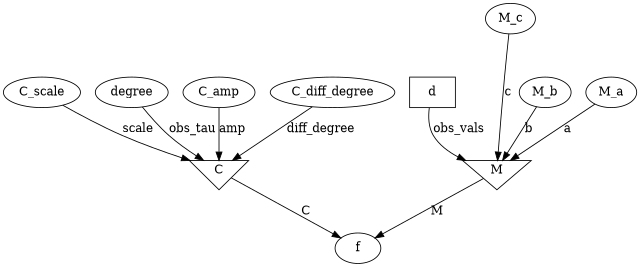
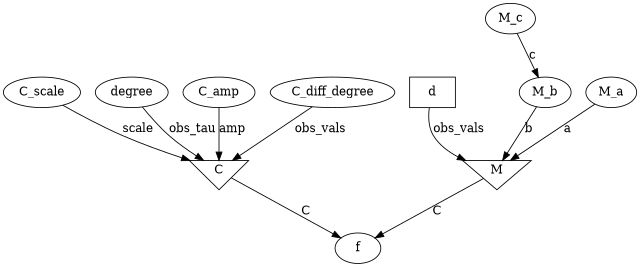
edge "M_c" -> "M": now "M_c" -> "M_b"
edge "C_diff_degree" -> "C": label "diff_degree" -> "obs_vals"
edge "M" -> "f": label "M" -> "C"
